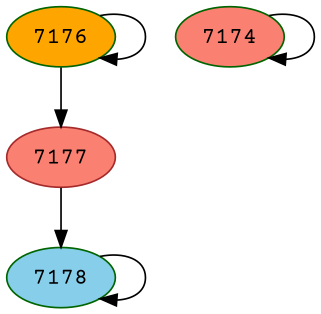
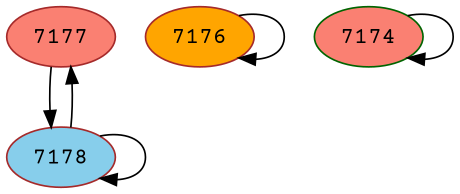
node "7176": color darkgreen -> brown
edge "7176" -> "7177": now "7178" -> "7177"
node "7178": color darkgreen -> brown
